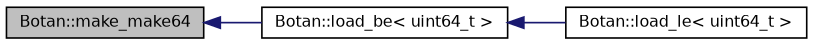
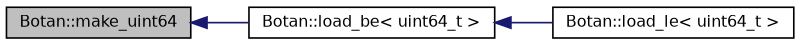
node "Botan::make_make64": label "Botan::make_make64" -> "Botan::make_uint64"
